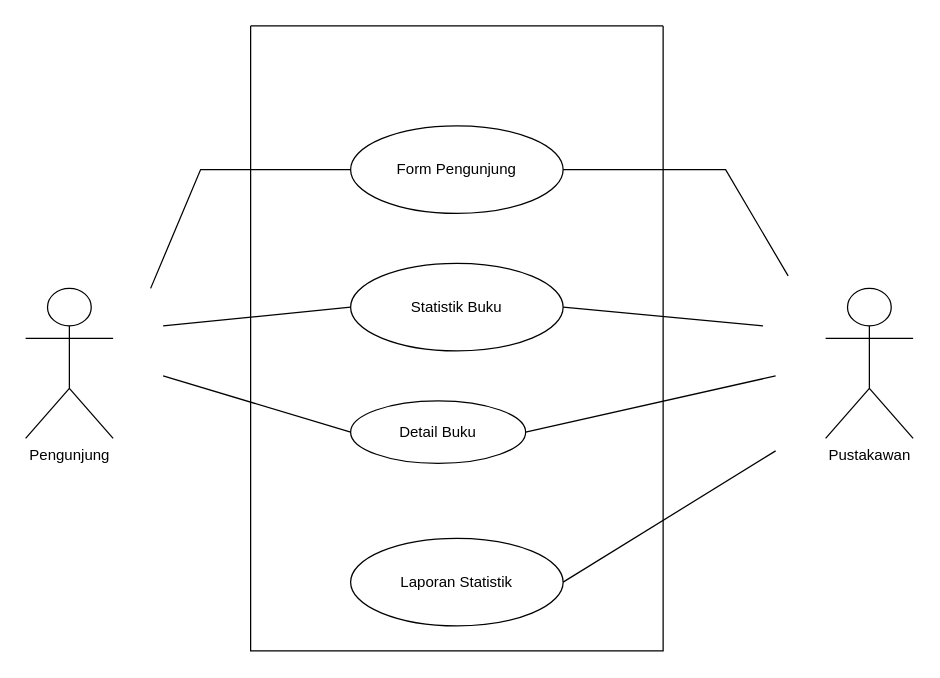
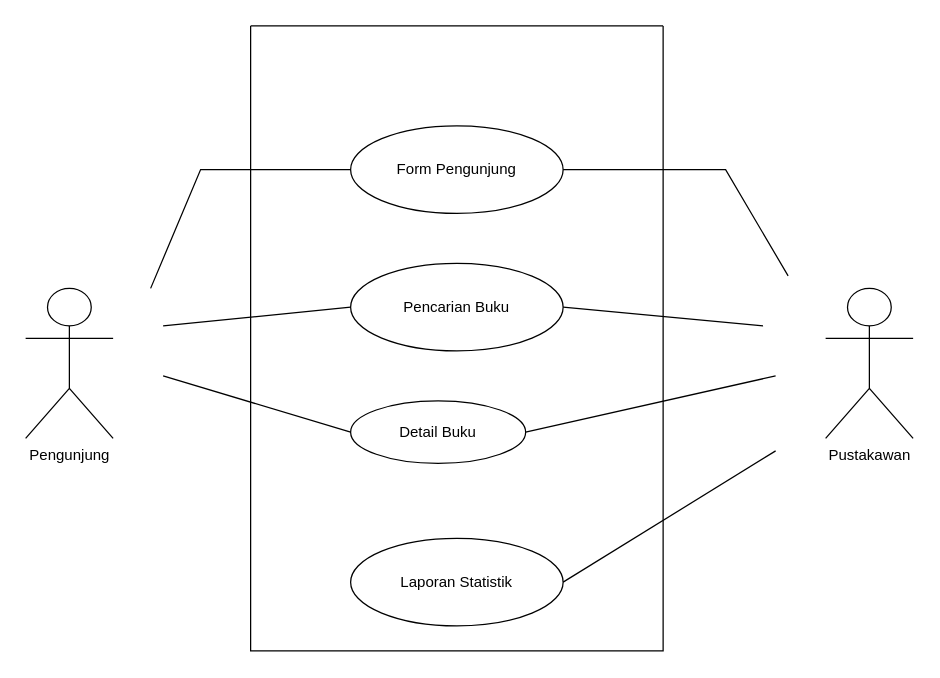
node "Statistik Buku": label "Statistik Buku" -> "Pencarian Buku"
